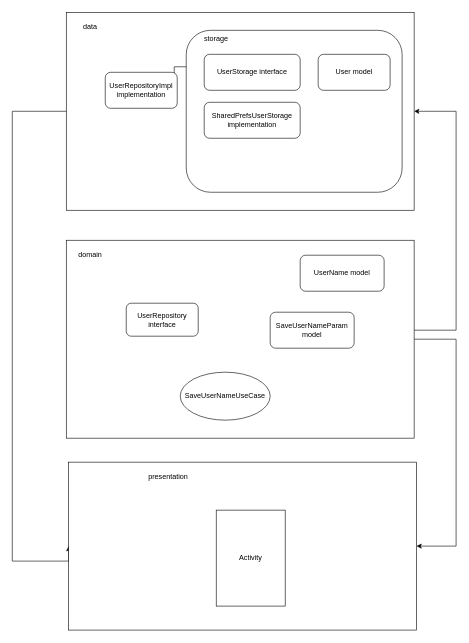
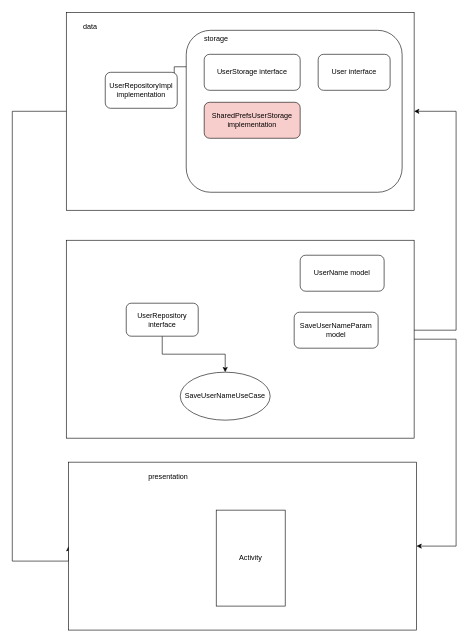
node "User model": label "User model" -> "User interface"
node "SharedPrefsUserStorage implementation": fillcolor #ffffff -> #f8cecc
node "domain": removed
node "SaveUserNameParam model": moved (312, 330) -> (336, 330)
edge "UserRepository interface" -> "SaveUserNameUseCase": added
